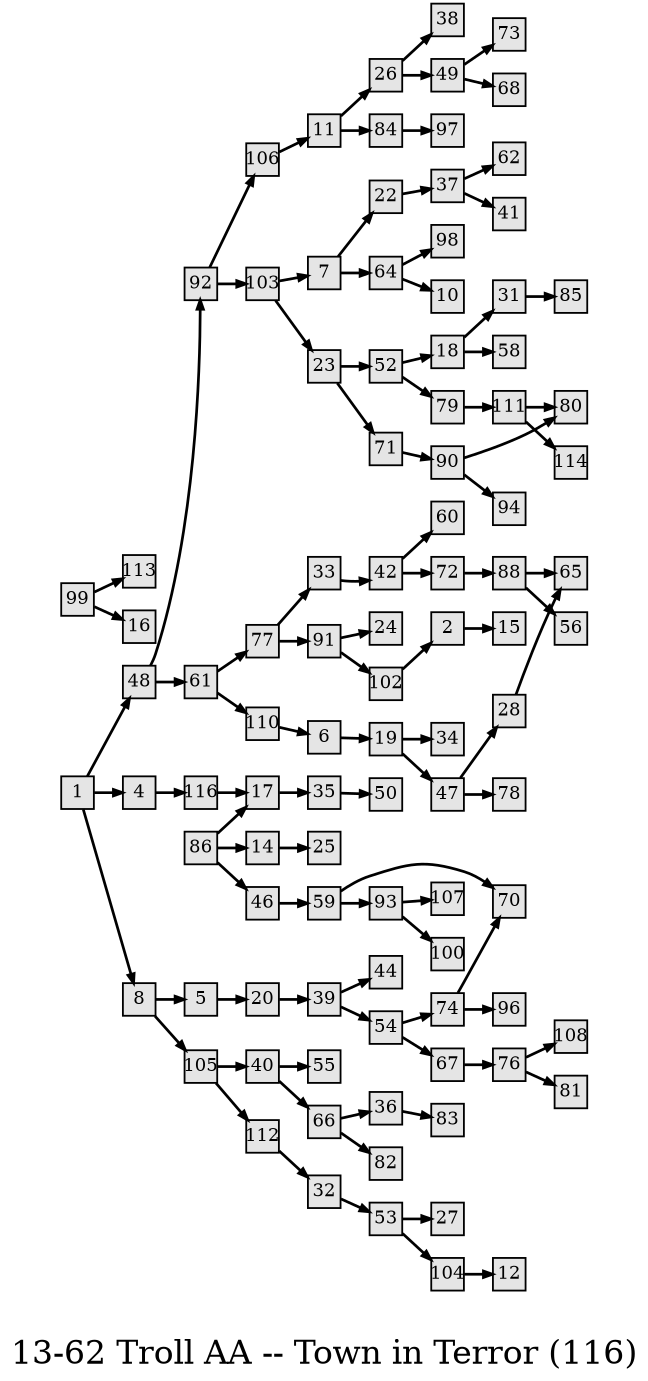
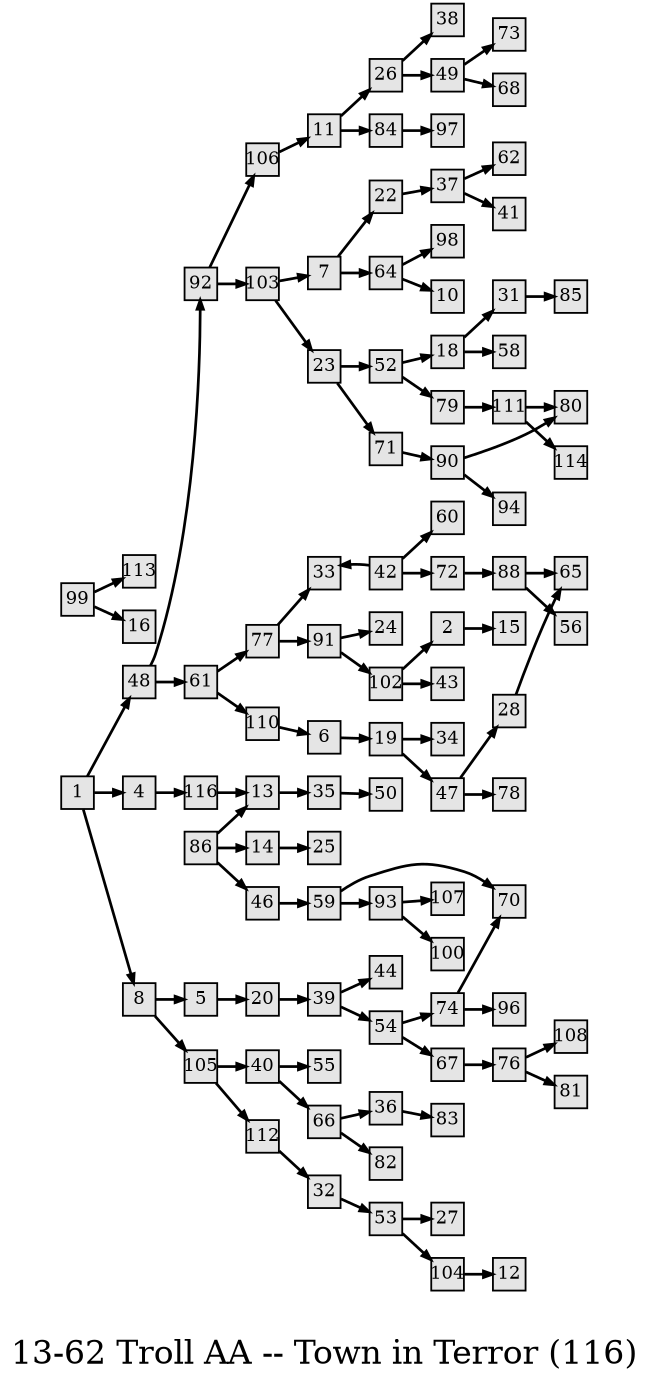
edge "33" -> "42": reversed
node "43": added
node "17": label "17" -> "13"
